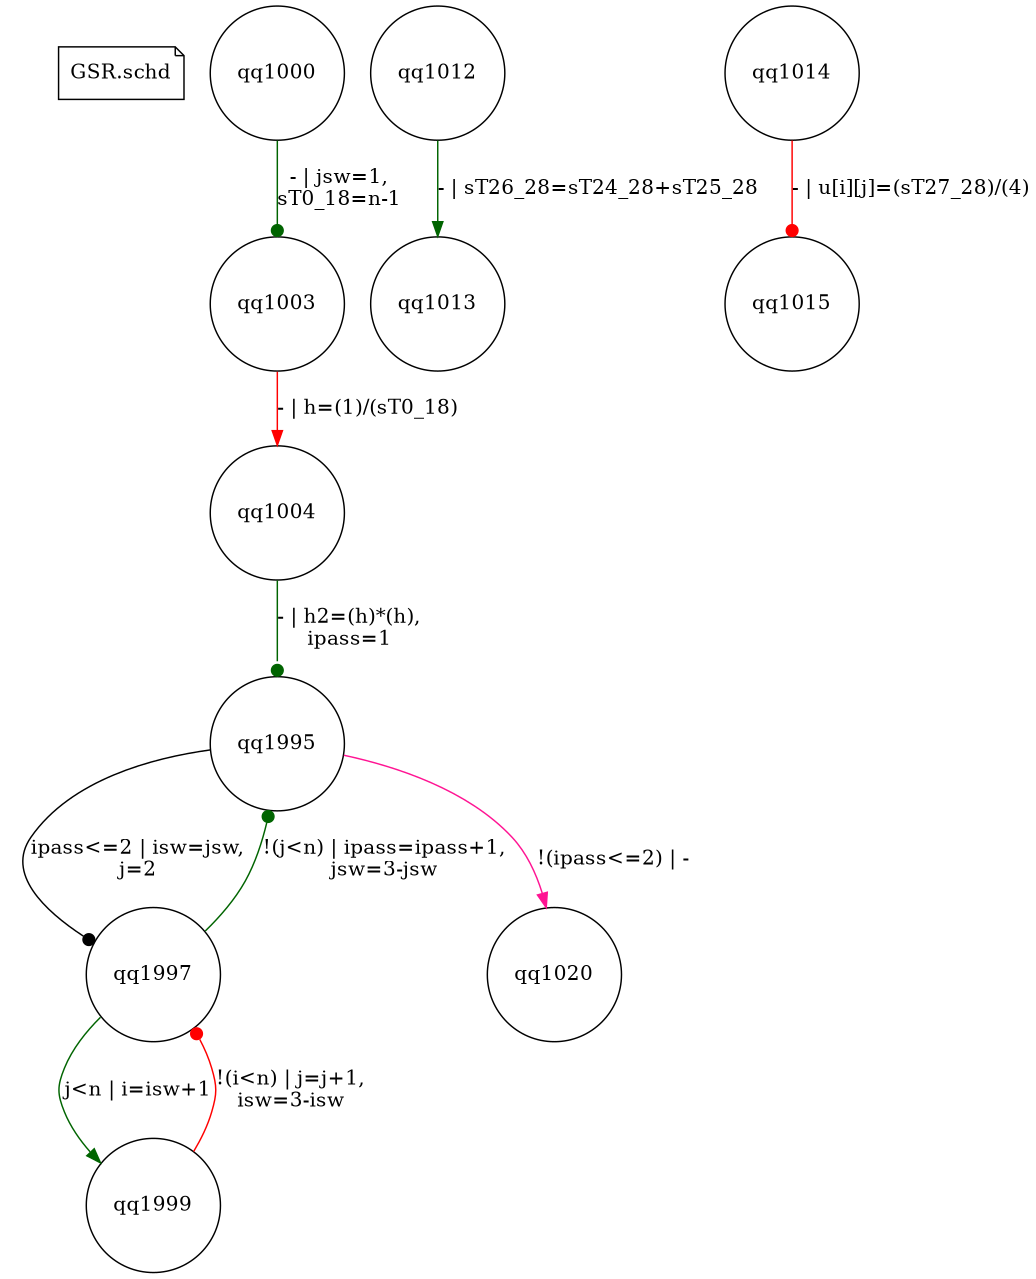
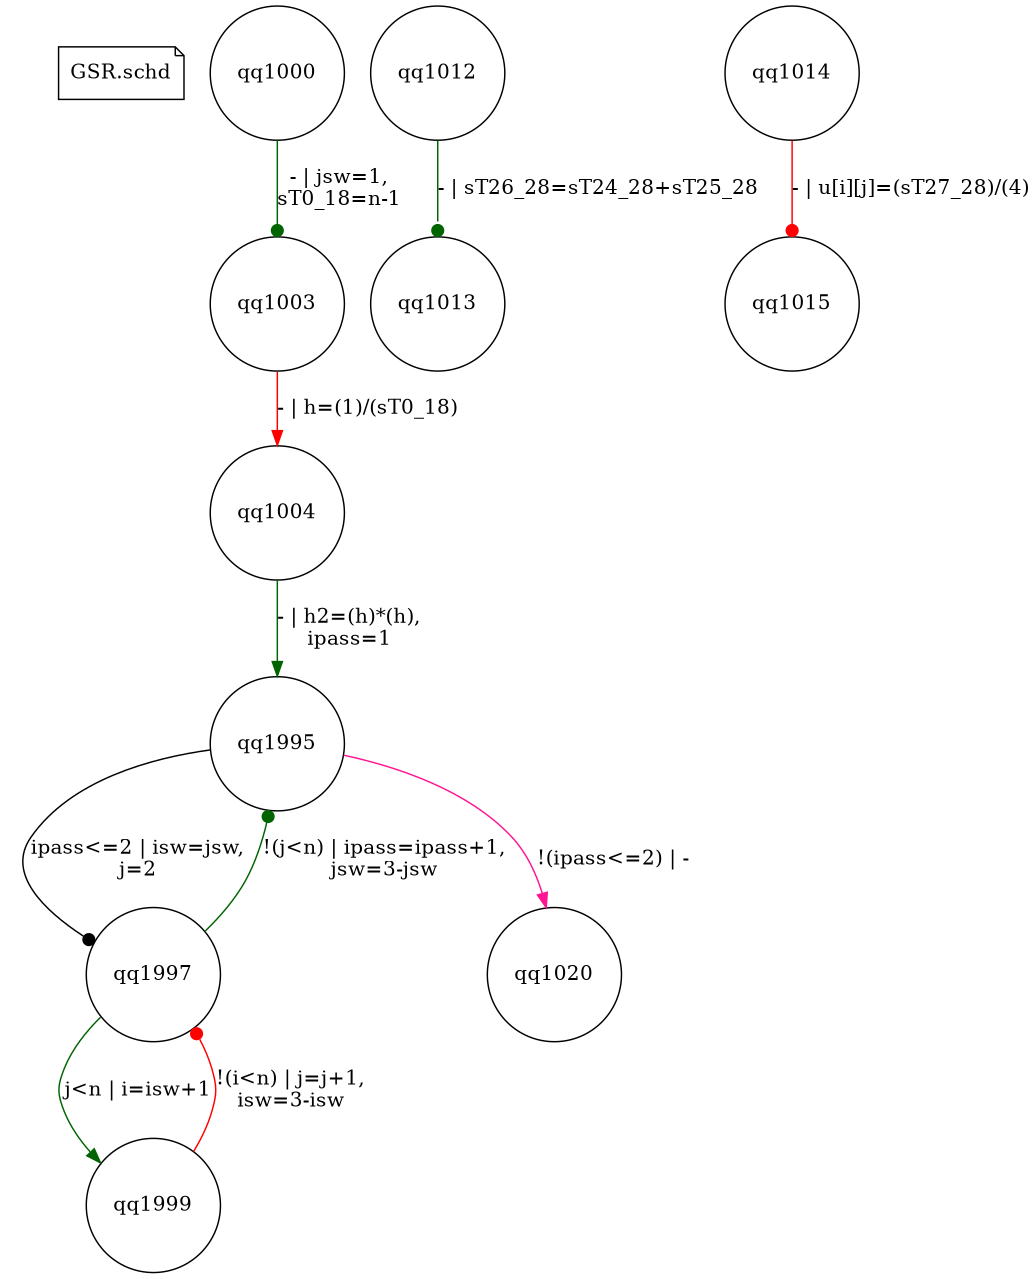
edge "qq1012" -> "qq1013": arrowhead normal -> dot
edge "qq1004" -> "qq1995": arrowhead dot -> normal
